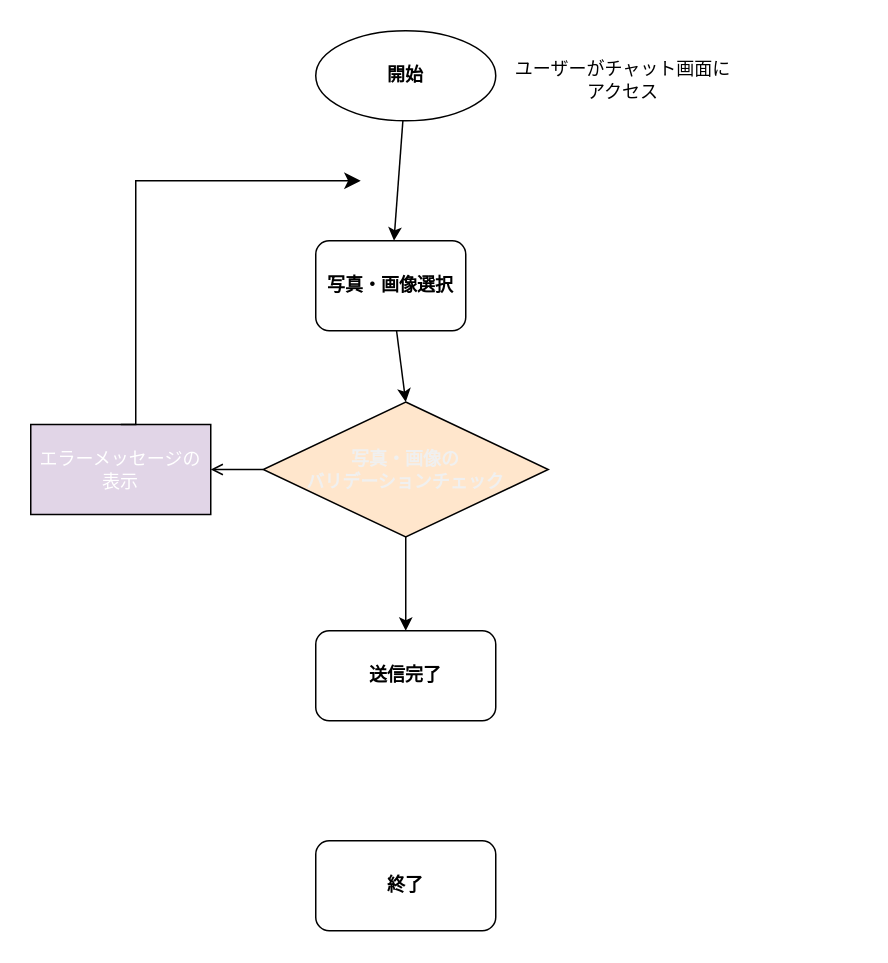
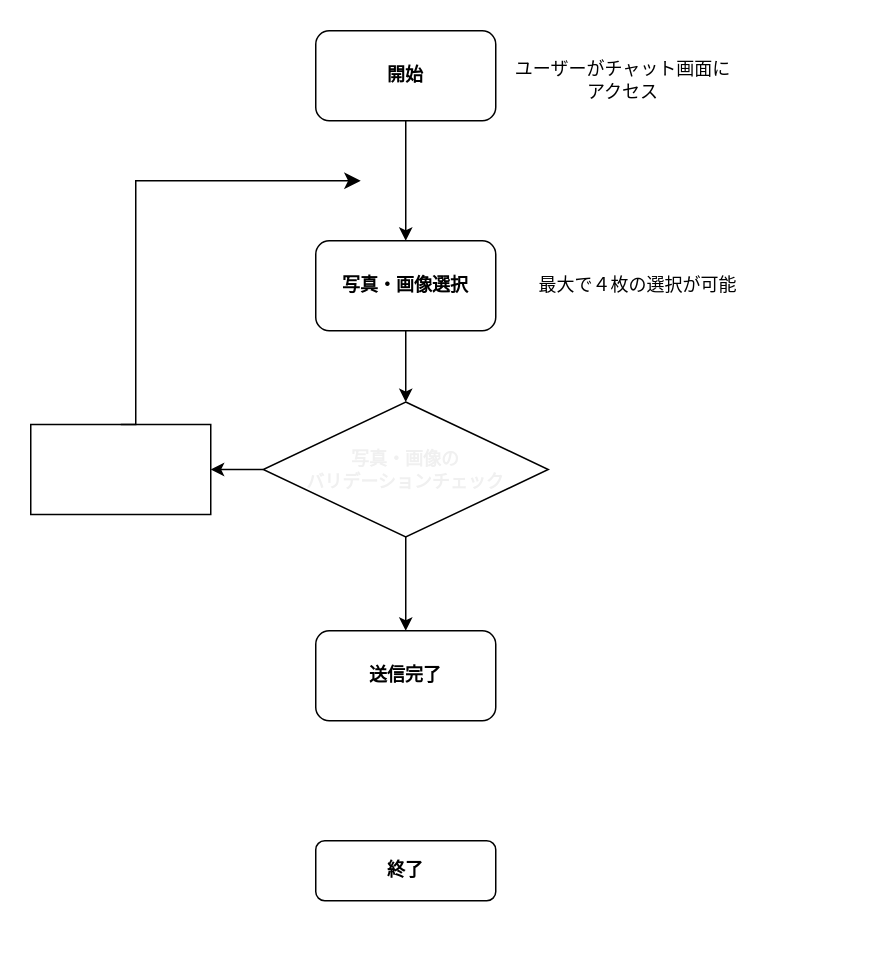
node "開始": shape ellipse -> rounded rectangle
node "写真・画像選択": size 150x90 -> 180x90
node "最大で４枚の選択が可能": added
node "エラーメッセージの表示": fillcolor #e1d5e7 -> #ffffff
edge "写真・画像の バリデーションチェック" -> "エラーメッセージの表示": arrowhead open -> classic
node "写真・画像の バリデーションチェック": fillcolor #ffe6cc -> #ffffff
node "YES": removed
node "終了": size 180x90 -> 180x60
